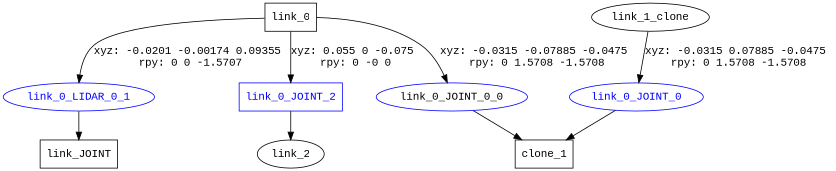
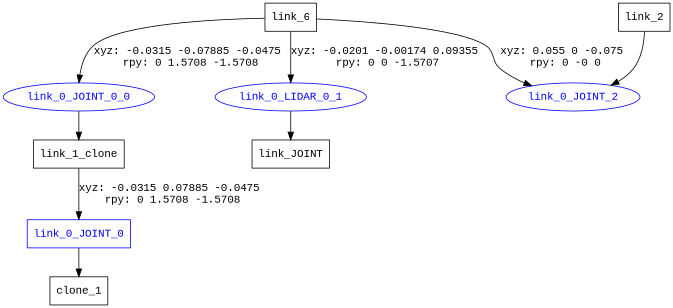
node "link_0": label "link_0" -> "link_6"
node "link_1_clone": shape ellipse -> box
node "link_0_JOINT_2": shape box -> ellipse
node "link_0_JOINT_0_0": fontcolor black -> blue
node "link_0_JOINT_0": shape ellipse -> box
edge "link_0_JOINT_2" -> "link_2": reversed
edge "link_0_JOINT_0_0" -> "clone_1": now "link_0_JOINT_0_0" -> "link_1_clone"
node "link_2": shape ellipse -> box
